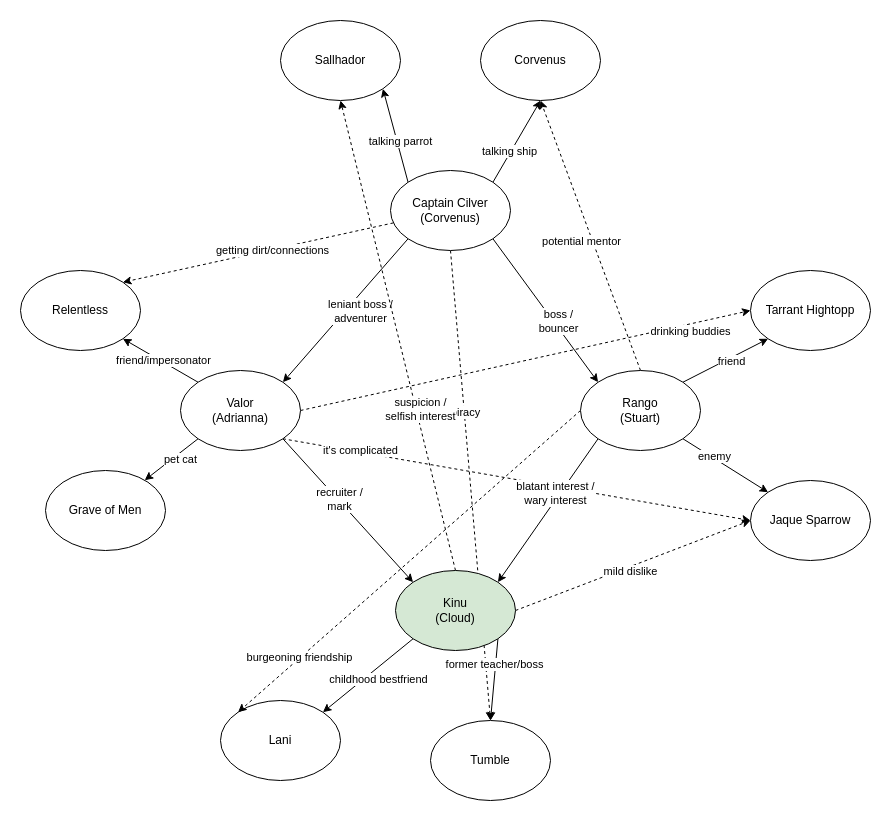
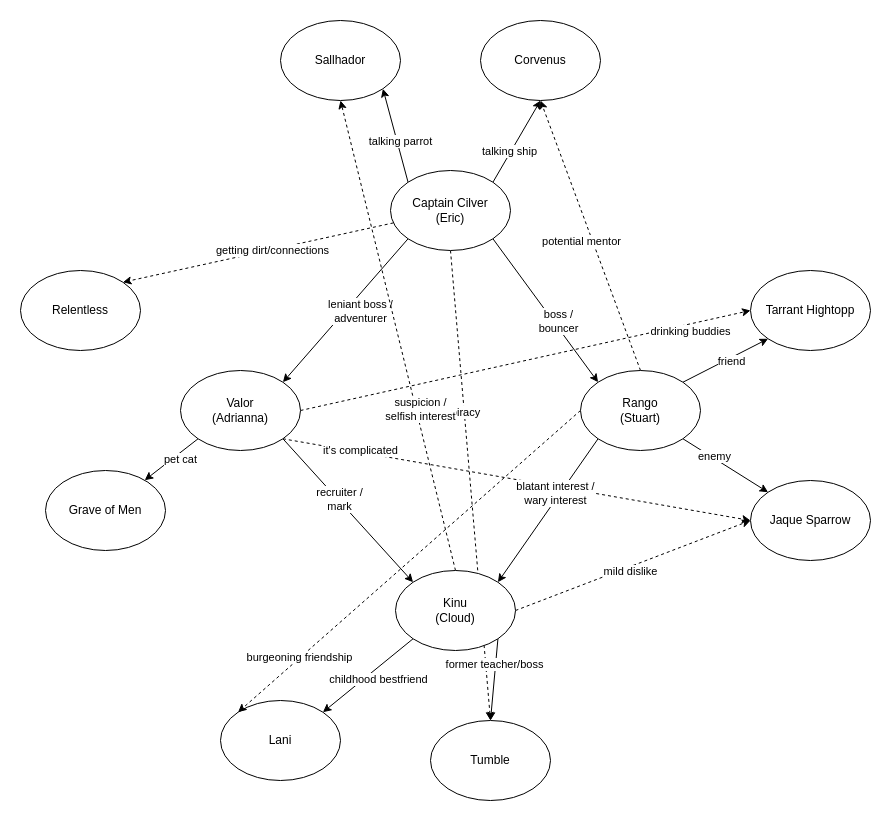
node "Captain Cilver (Corvenus)": label "Captain Cilver (Corvenus)" -> "Captain Cilver (Eric)"
edge "Valor (Adrianna)" -> "Relentless": removed, label "friend/impersonator"
node "Kinu (Cloud)": fillcolor #d5e8d4 -> #ffffff
